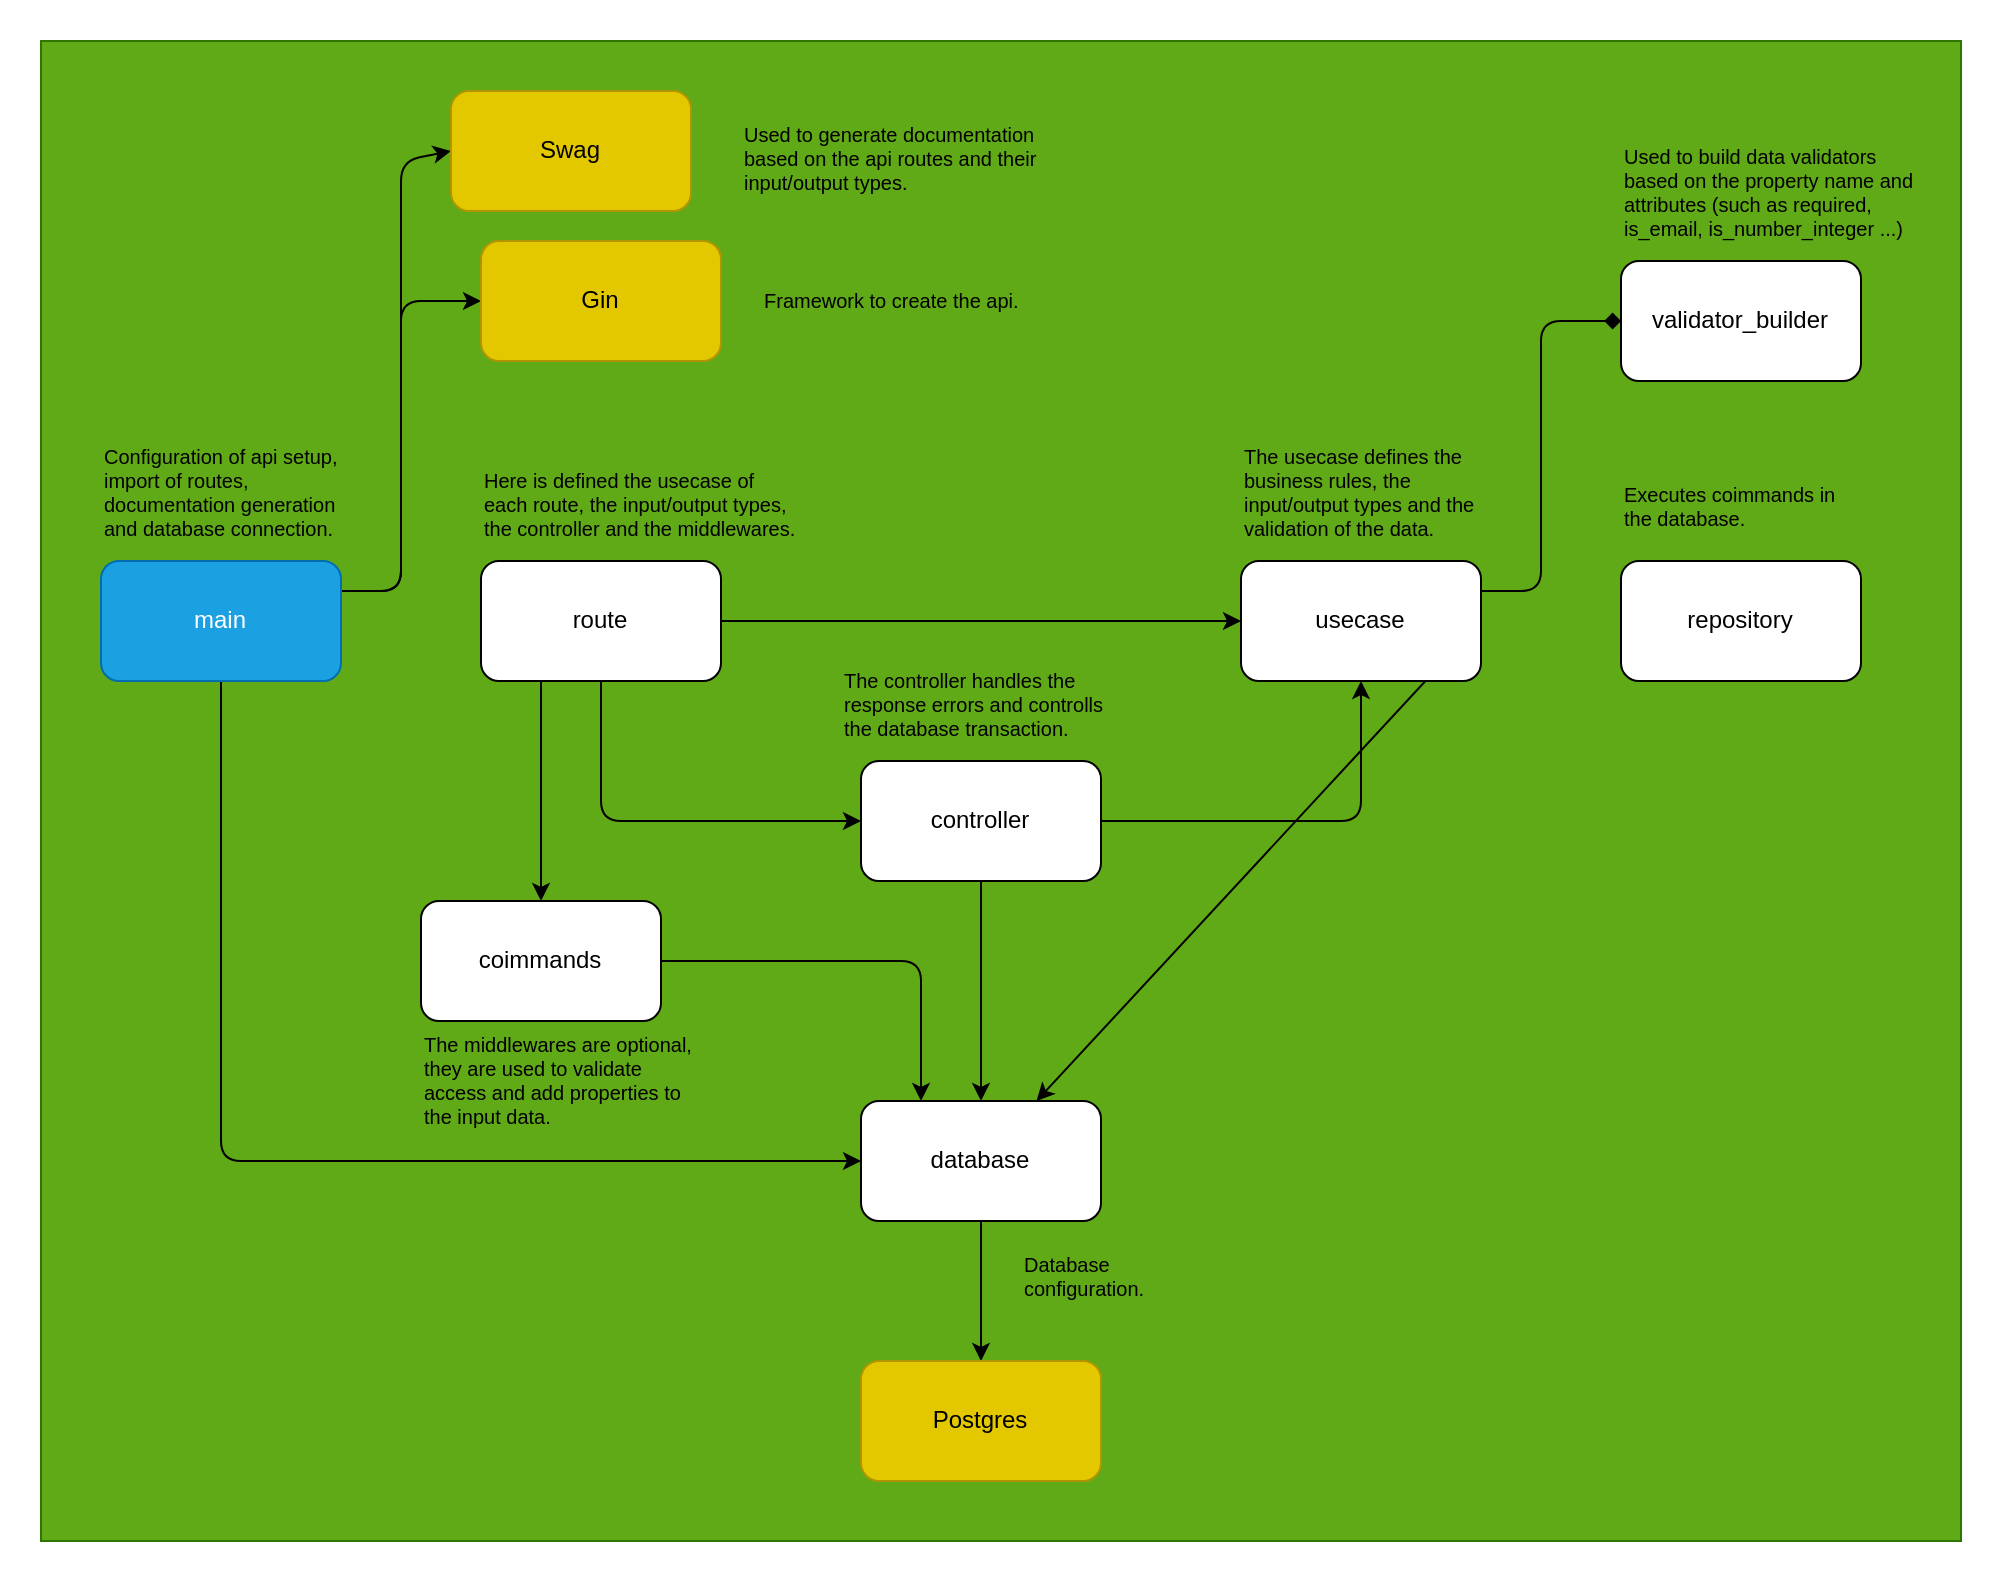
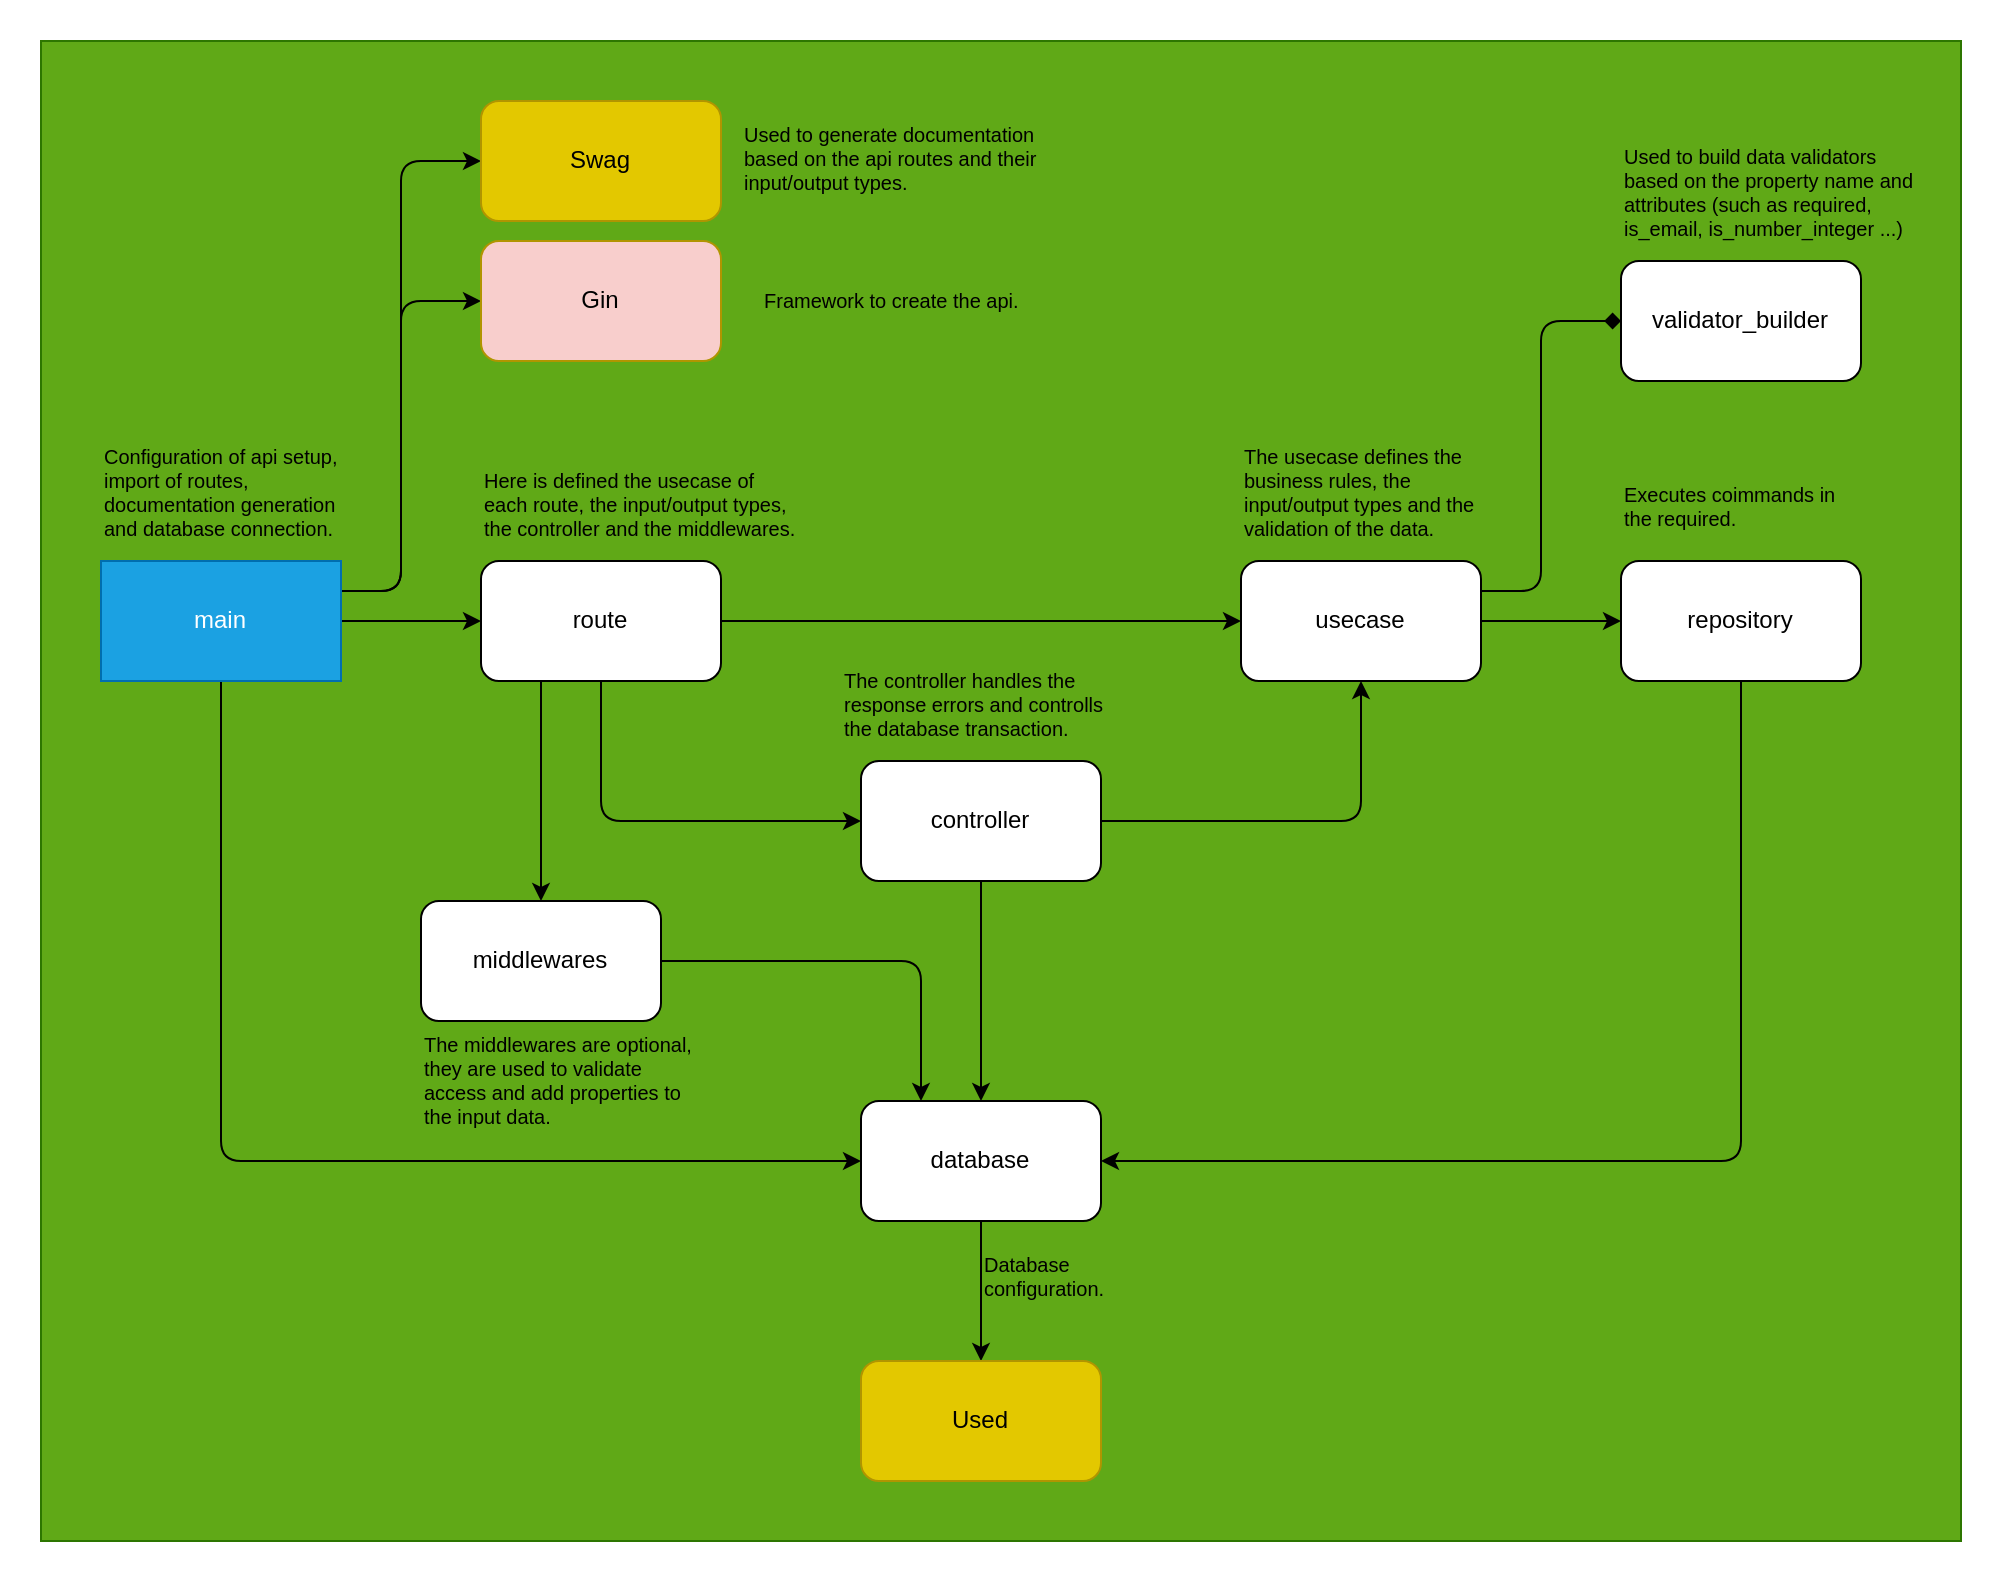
node "Swag": moved (571, 151) -> (601, 161)
node "Gin": fillcolor #e3c800 -> #f8cecc
node "Executes coimmands in the database.": label "Executes coimmands in the database." -> "Executes coimmands in the required."
node "main": shape rounded rectangle -> rectangle
edge "main" -> "route": added
edge "usecase" -> "database": now "usecase" -> "repository"
node "coimmands": label "coimmands" -> "middlewares"
edge "repository" -> "database": added
node "Database configuration.": moved (1121, 1281) -> (1081, 1281)
node "Postgres": label "Postgres" -> "Used"
